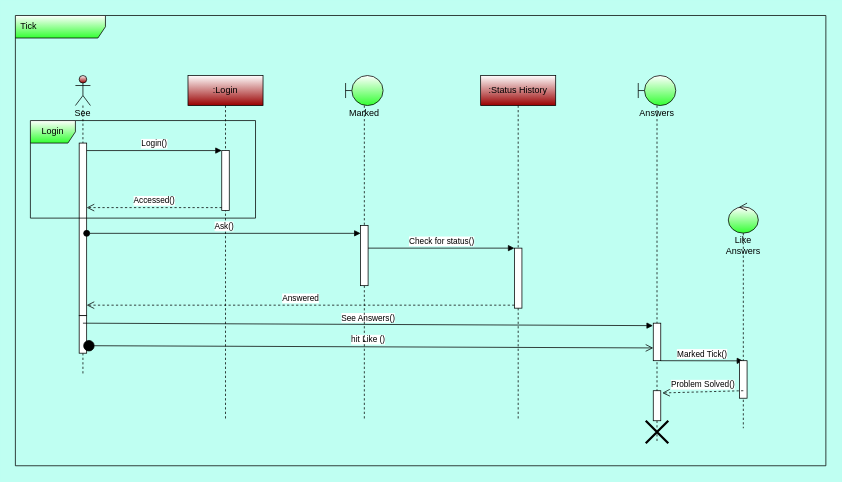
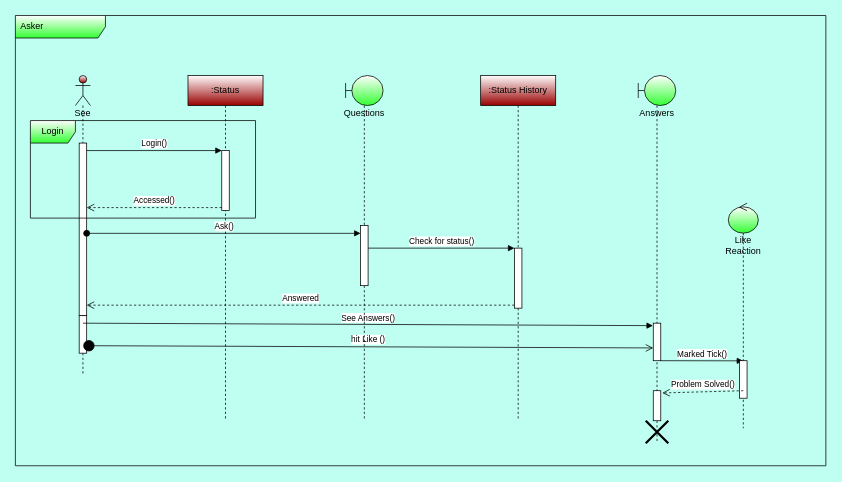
node "Tick": label "Tick" -> "Asker"
node ":Login": label ":Login" -> ":Status"
node "Marked": label "Marked" -> "Questions"
node "Like Answers": label "Like Answers" -> "Like Reaction"
